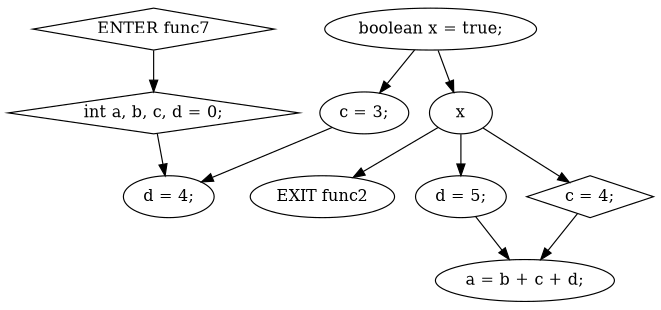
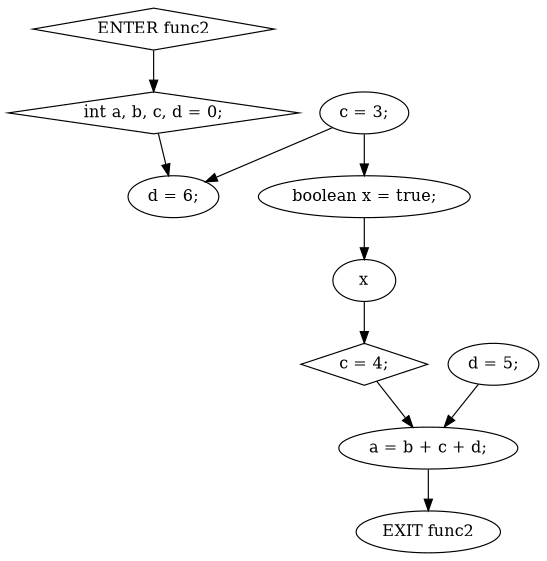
node "ENTER func7": label "ENTER func7" -> "ENTER func2"
edge "boolean x = true;" -> "c = 3;": reversed
edge "x" -> "d = 5;": removed
edge "x" -> "EXIT func2": now "a = b + c + d;" -> "EXIT func2"
node "d = 4;": label "d = 4;" -> "d = 6;"
